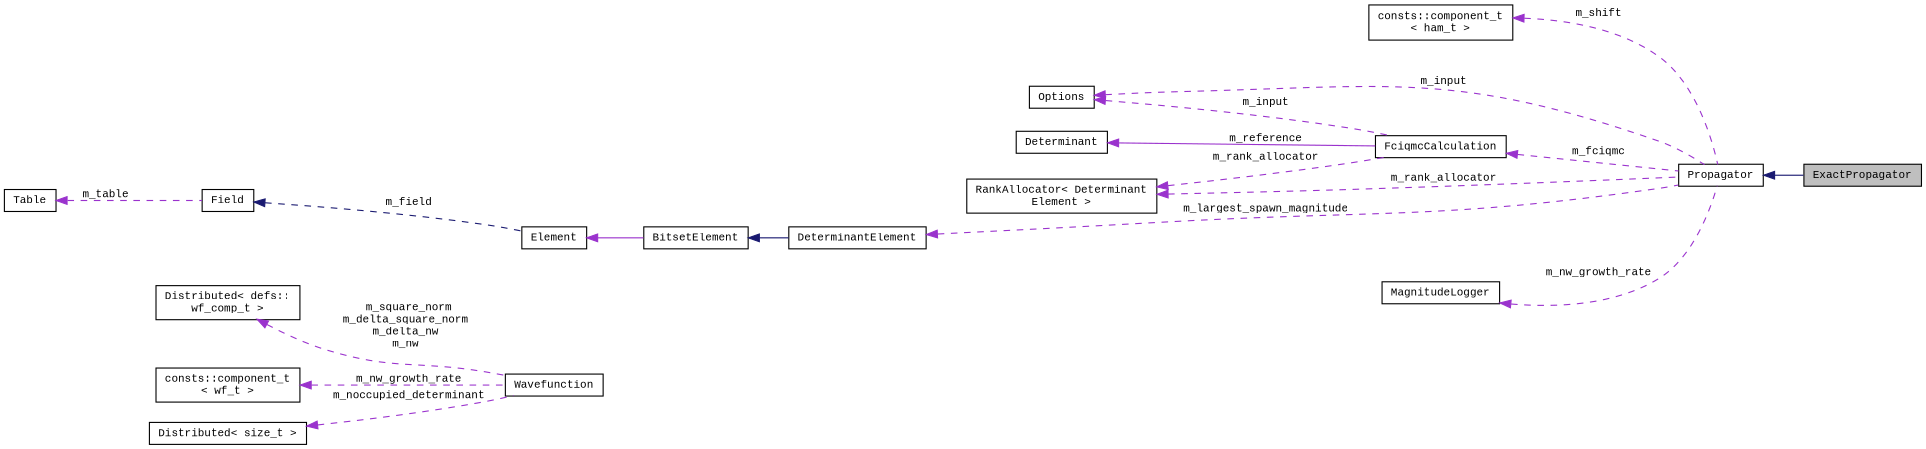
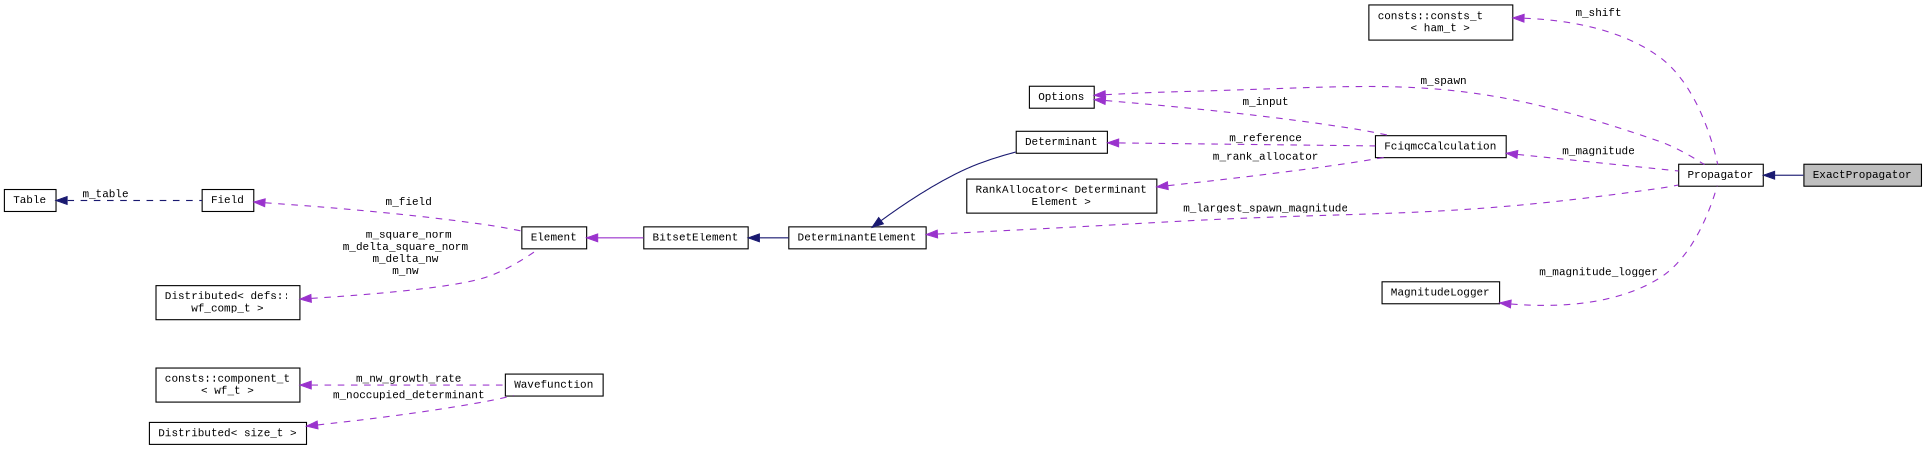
node "consts::component_t < ham_t >": label "consts::component_t < ham_t >" -> "consts::consts_t < ham_t >"
edge "Propagator" -> "Options": label " m_input" -> " m_spawn"
edge "FciqmcCalculation" -> "Determinant": style solid -> dashed
edge "Propagator" -> "FciqmcCalculation": label " m_fciqmc" -> " m_magnitude"
edge "Determinant" -> "DeterminantElement": added
edge "Propagator" -> "RankAllocator< Determinant Element >": removed, label "m_rank_allocator"
edge "Field" -> "Table": color darkorchid3 -> midnightblue
edge "Element" -> "Field": color midnightblue -> darkorchid3
edge "Propagator" -> "MagnitudeLogger": label " m_nw_growth_rate" -> " m_magnitude_logger"
edge "Wavefunction" -> "Distributed< defs:: wf_comp_t >": now "Element" -> "Distributed< defs:: wf_comp_t >"
